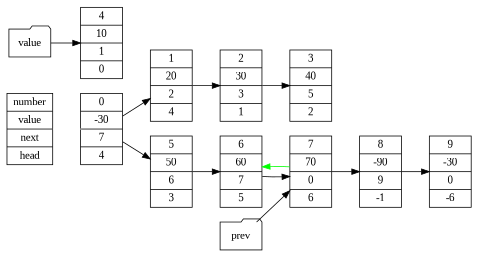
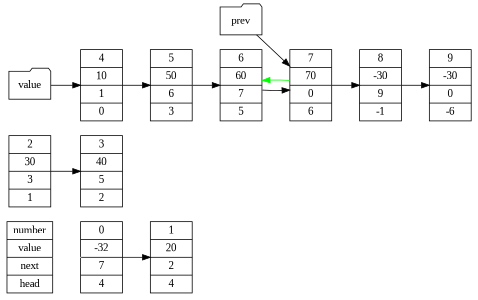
edge "1" -> "2": removed
node "0": text "-30" -> "-32"
edge "0" -> "5": now "4" -> "5"
node "8": text "-90" -> "-30"
